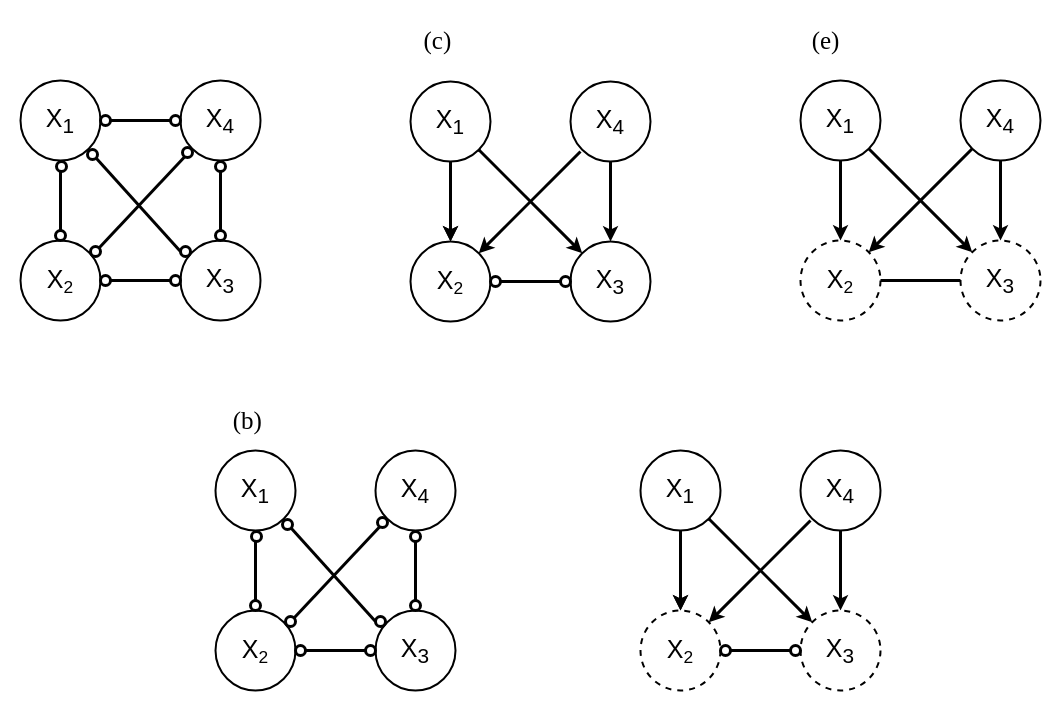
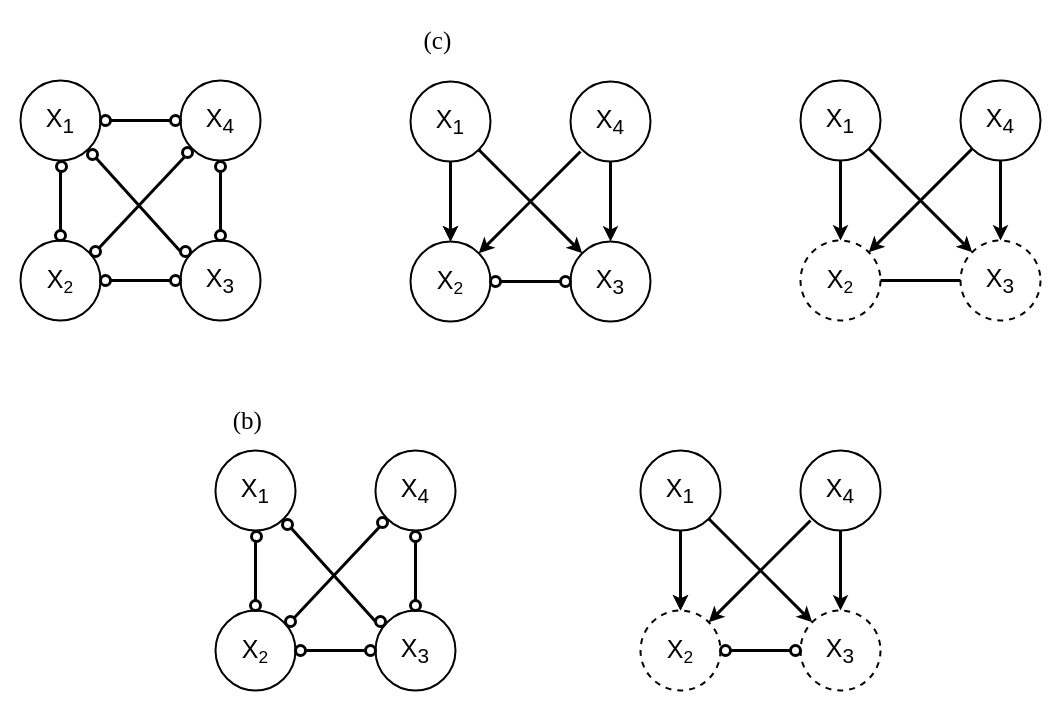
node "(e)": removed
